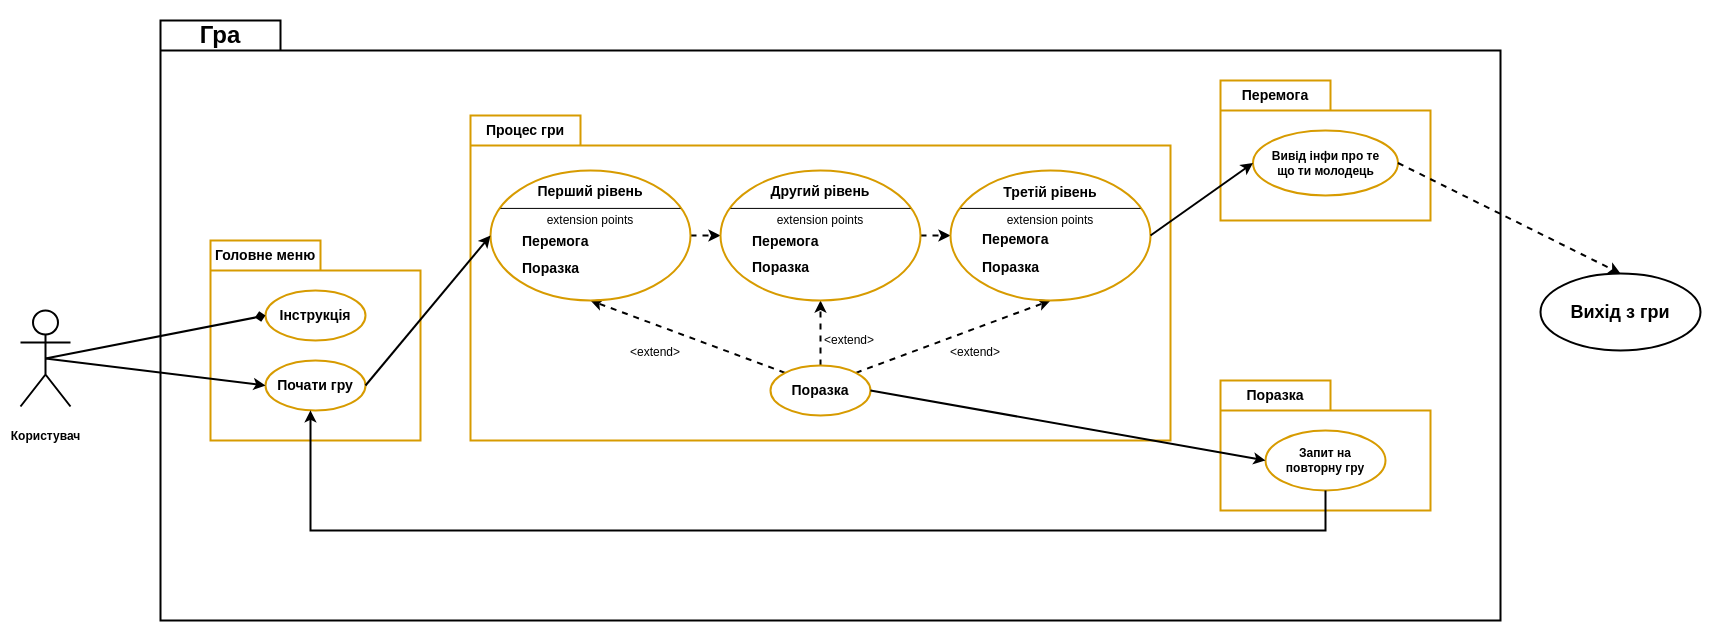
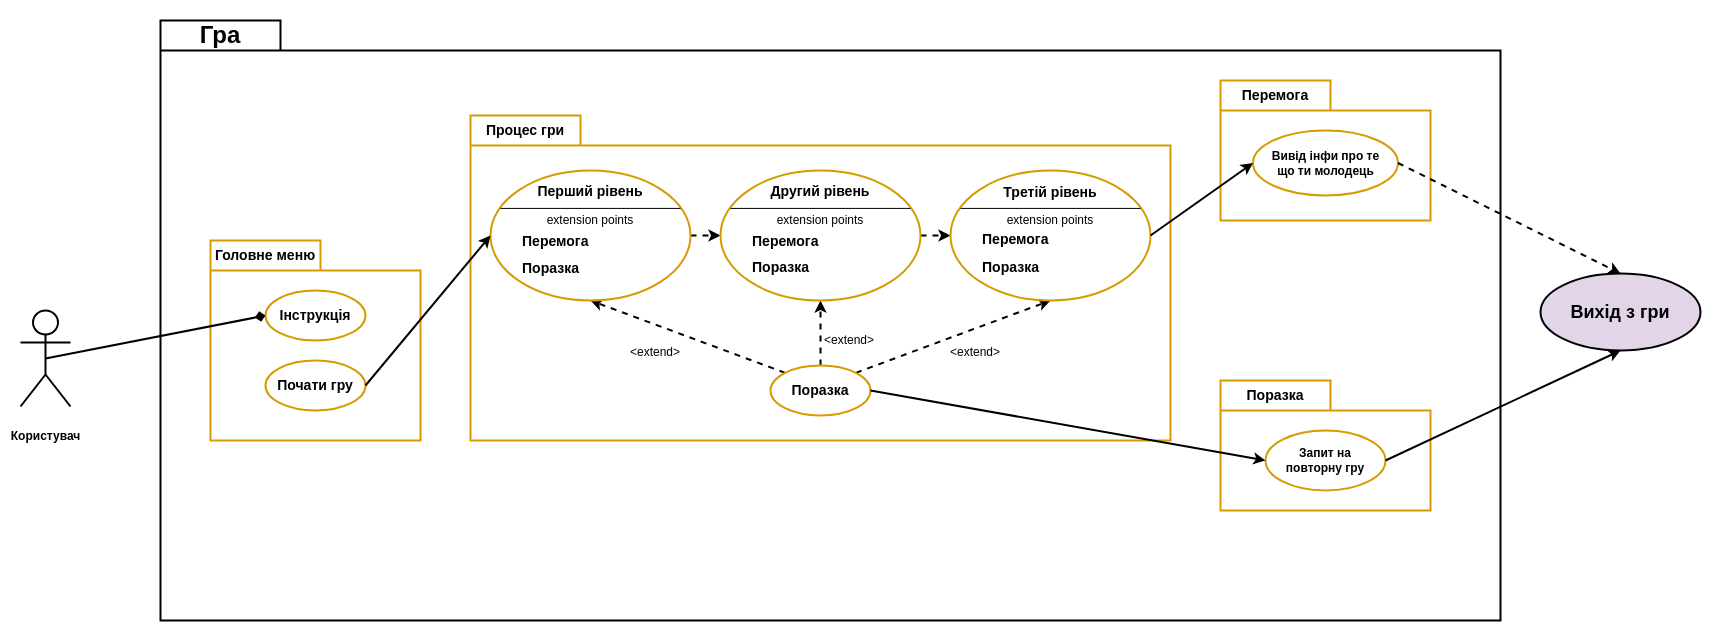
node "Вихід з гри": fillcolor #ffffff -> #e1d5e7
edge "Користувач" -> "Почати гру": removed
edge "Запит на повторну гру" -> "Вихід з гри": added
edge "Запит на повторну гру" -> "Почати гру": removed
